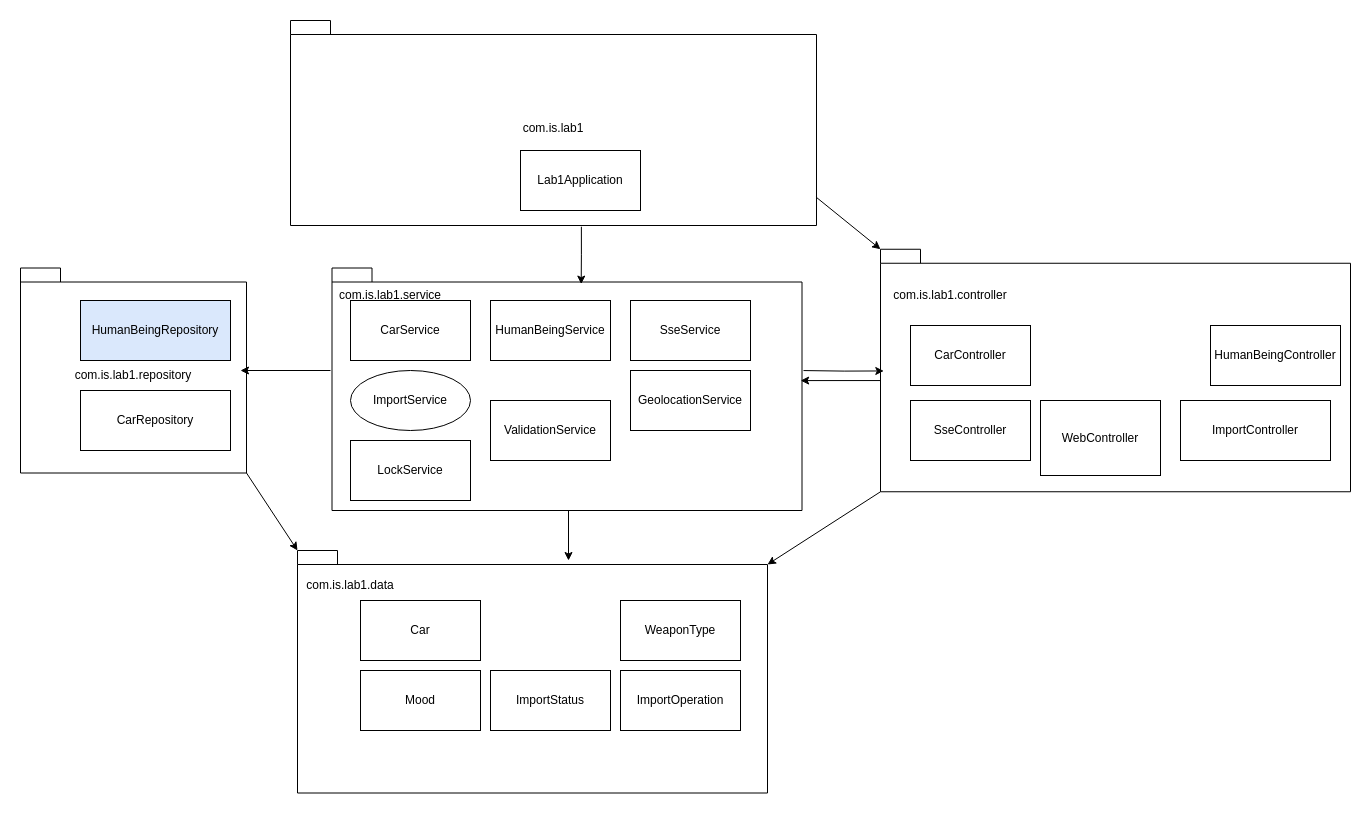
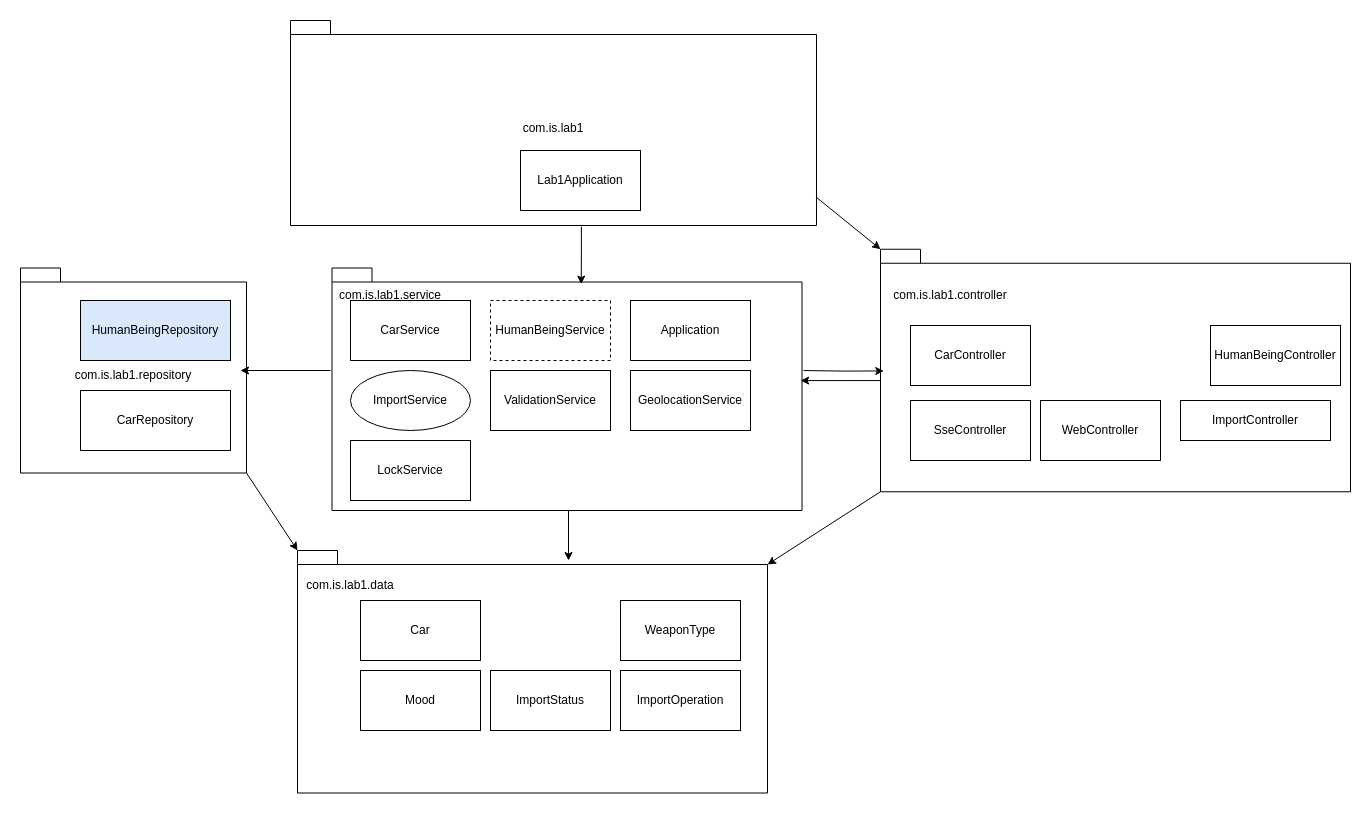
node "HumanBeingService": style solid -> dashed
node "SseService": label "SseService" -> "Application"
node "ValidationService": moved (551, 431) -> (551, 401)
node "ImportController": size 150x60 -> 150x40
node "WebController": size 120x75 -> 120x60
